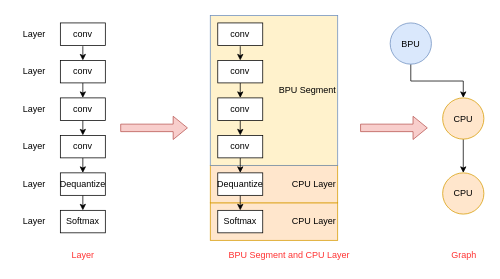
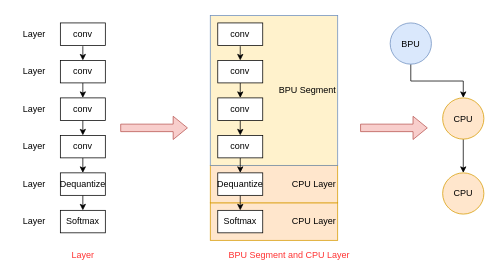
node "Graph": removed
